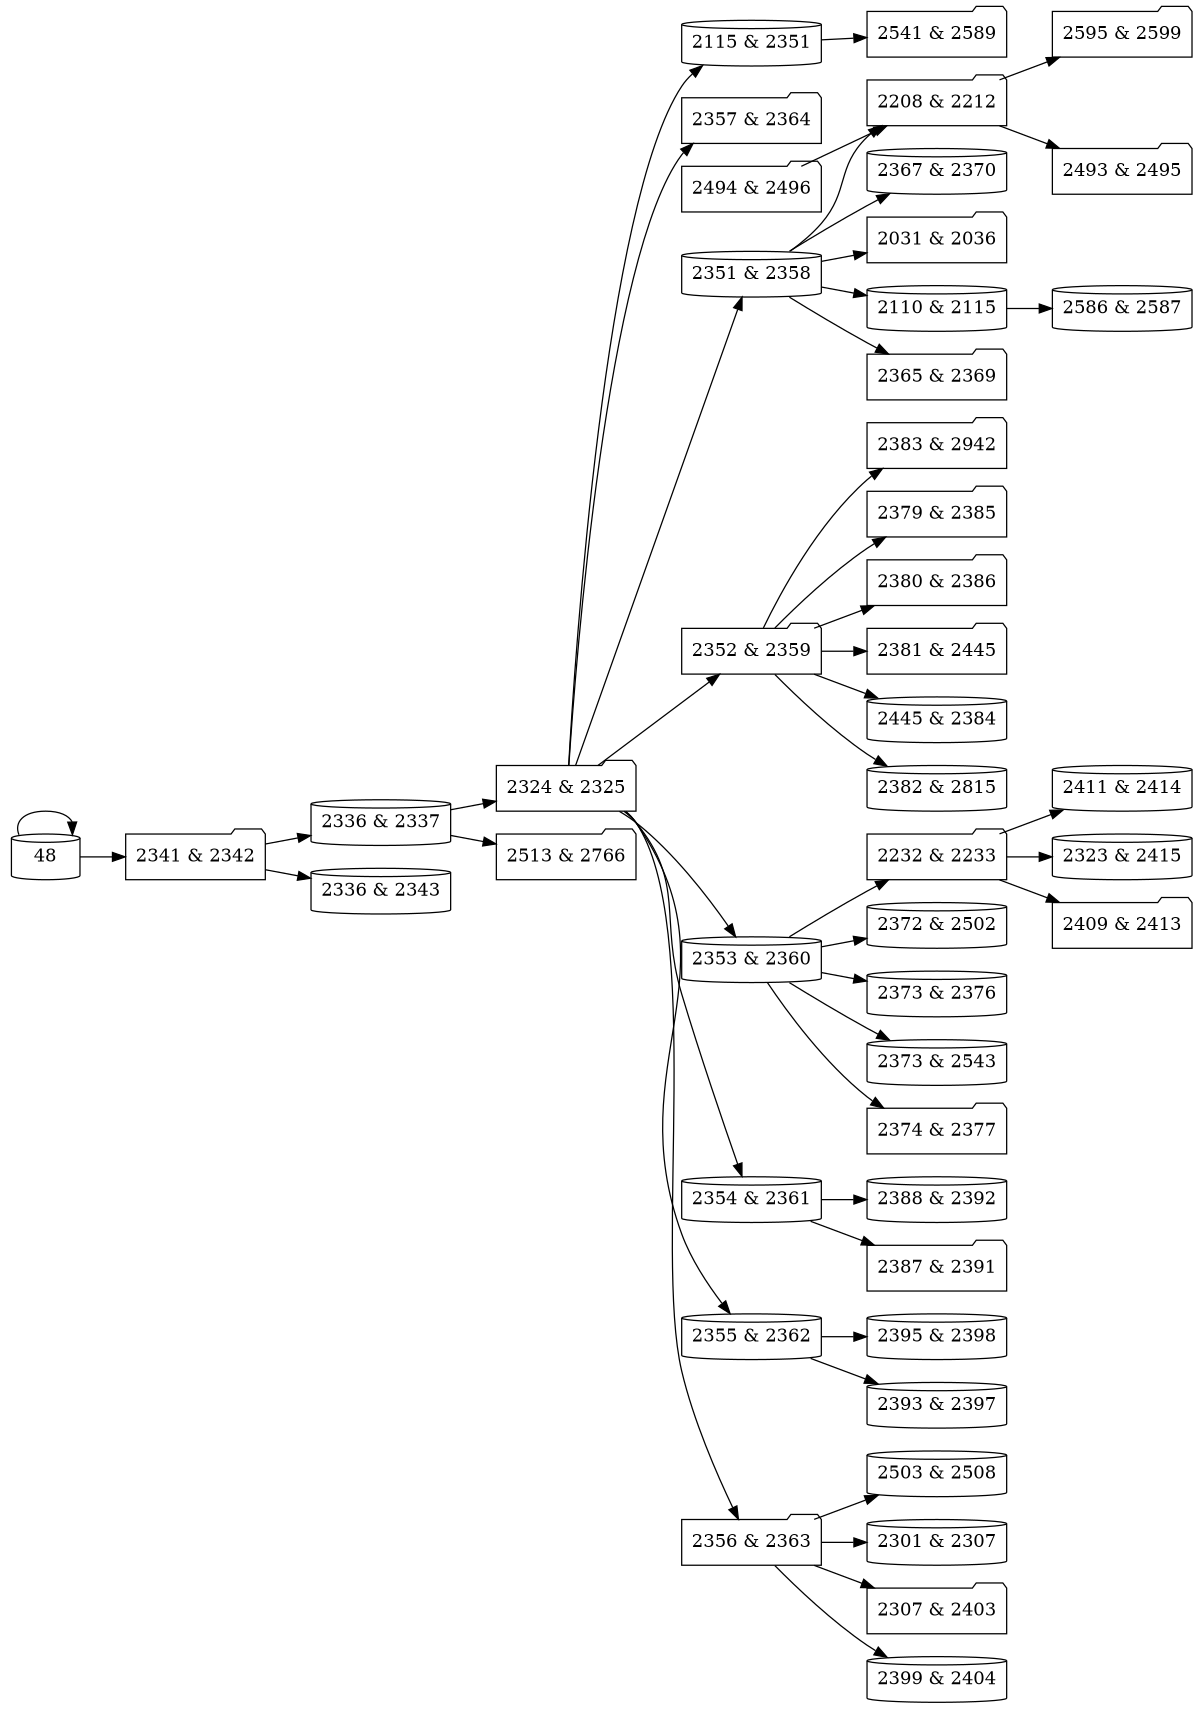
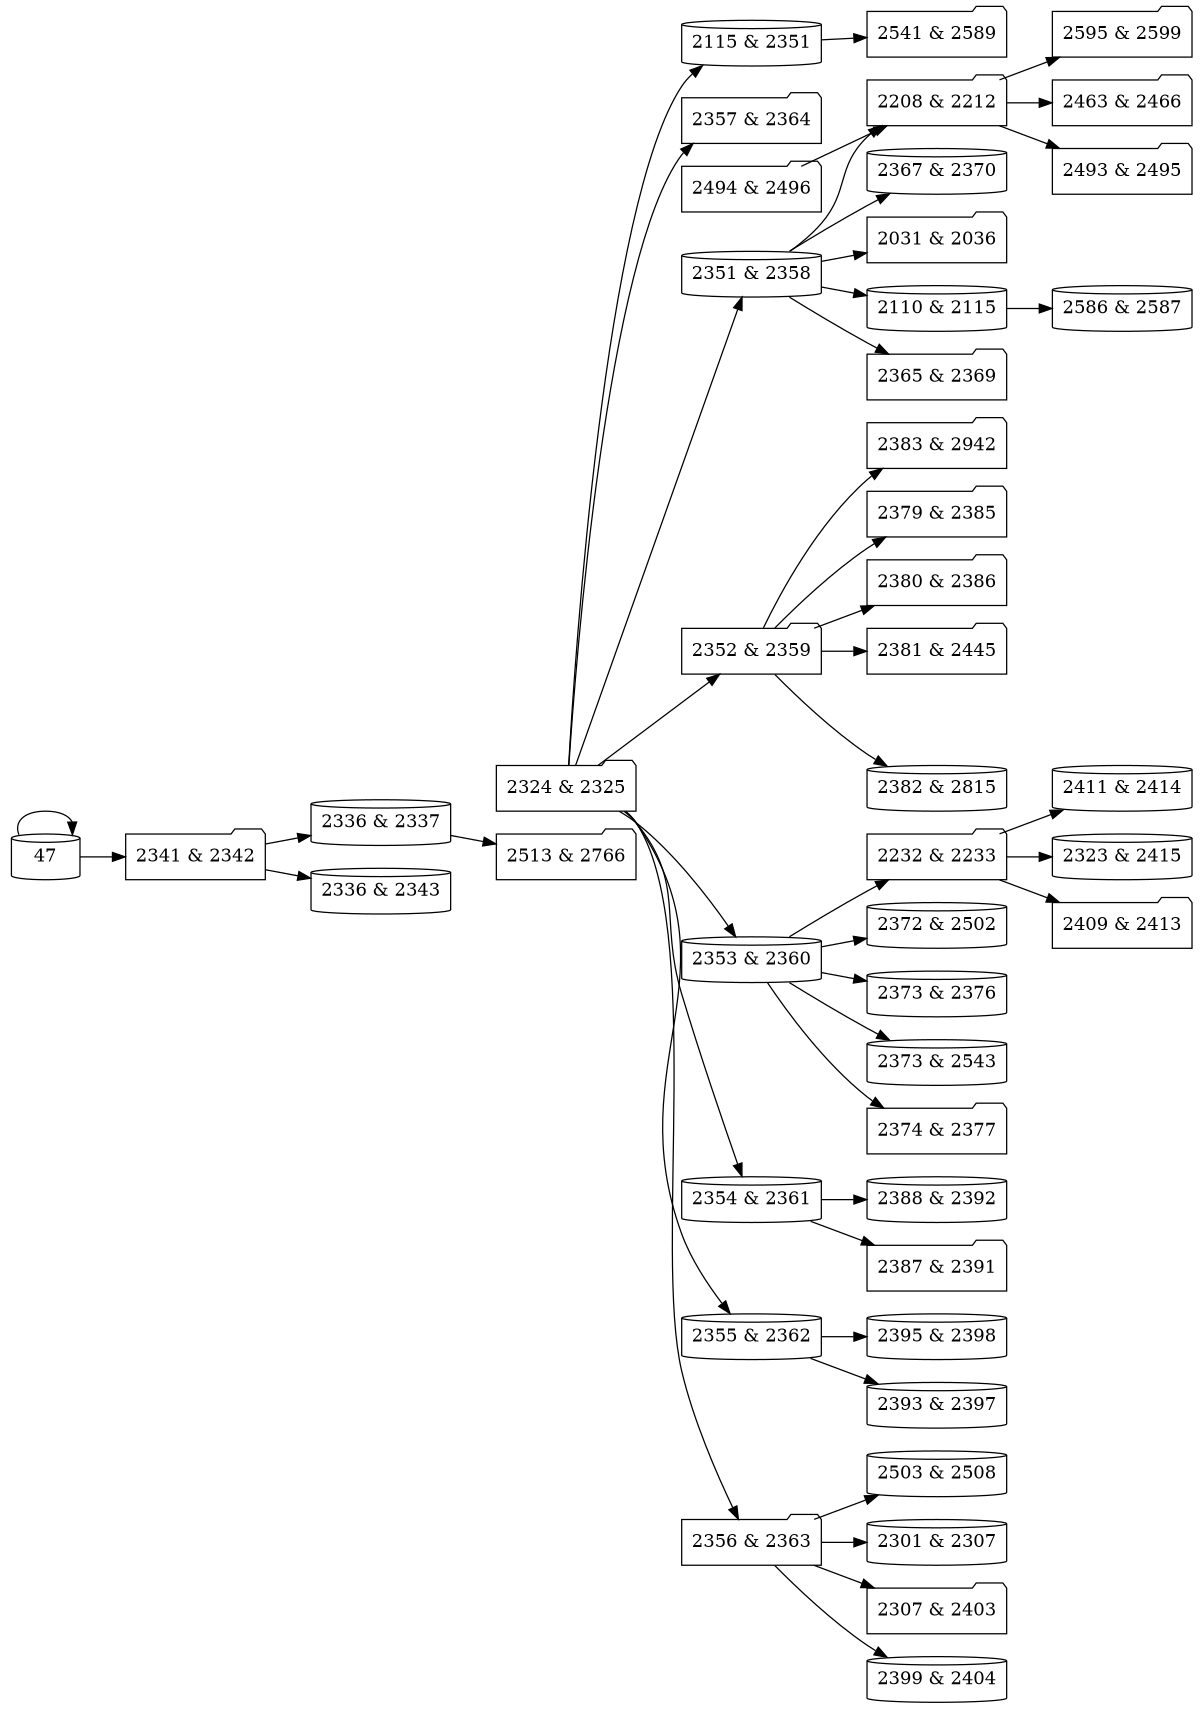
node "2463 & 2466": added
node "2445 & 2384": removed
edge "2336 & 2337" -> "2324 & 2325": removed
node "48": label "48" -> "47"
